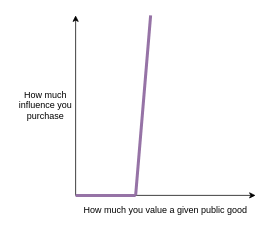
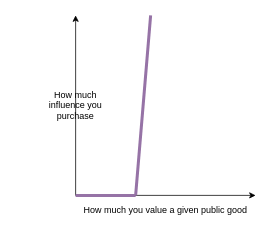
node "How much influence you purchase": moved (45, 105) -> (75, 105)
